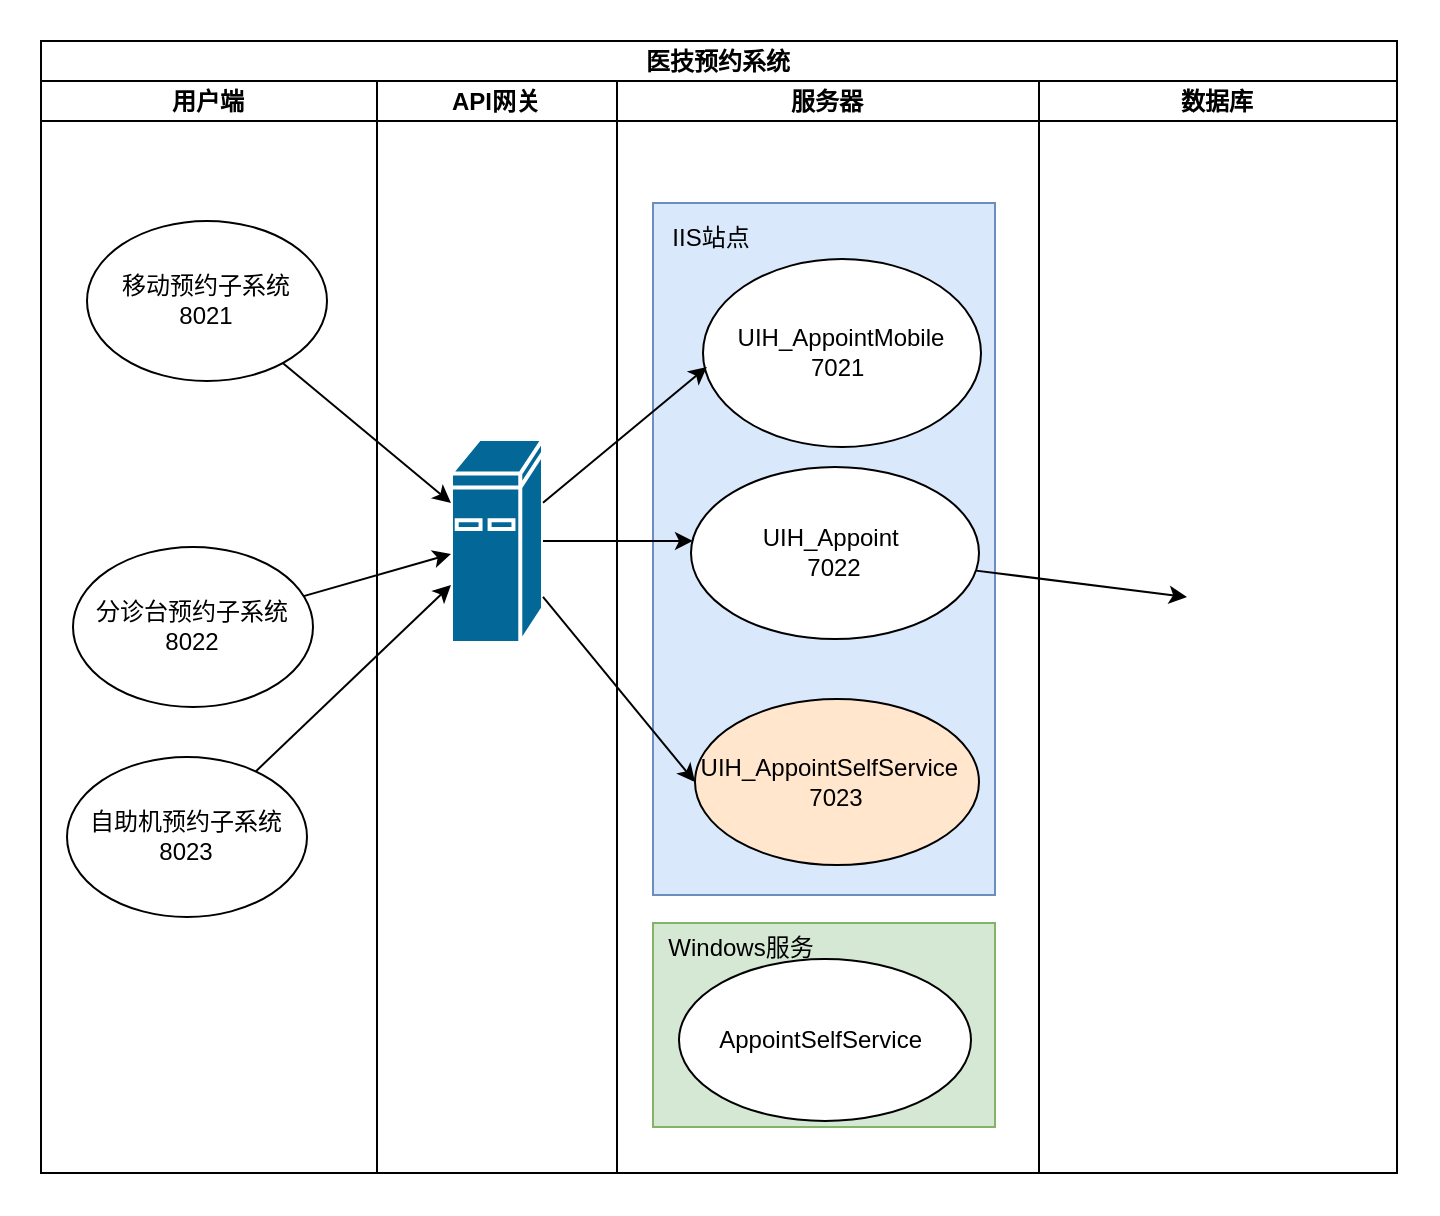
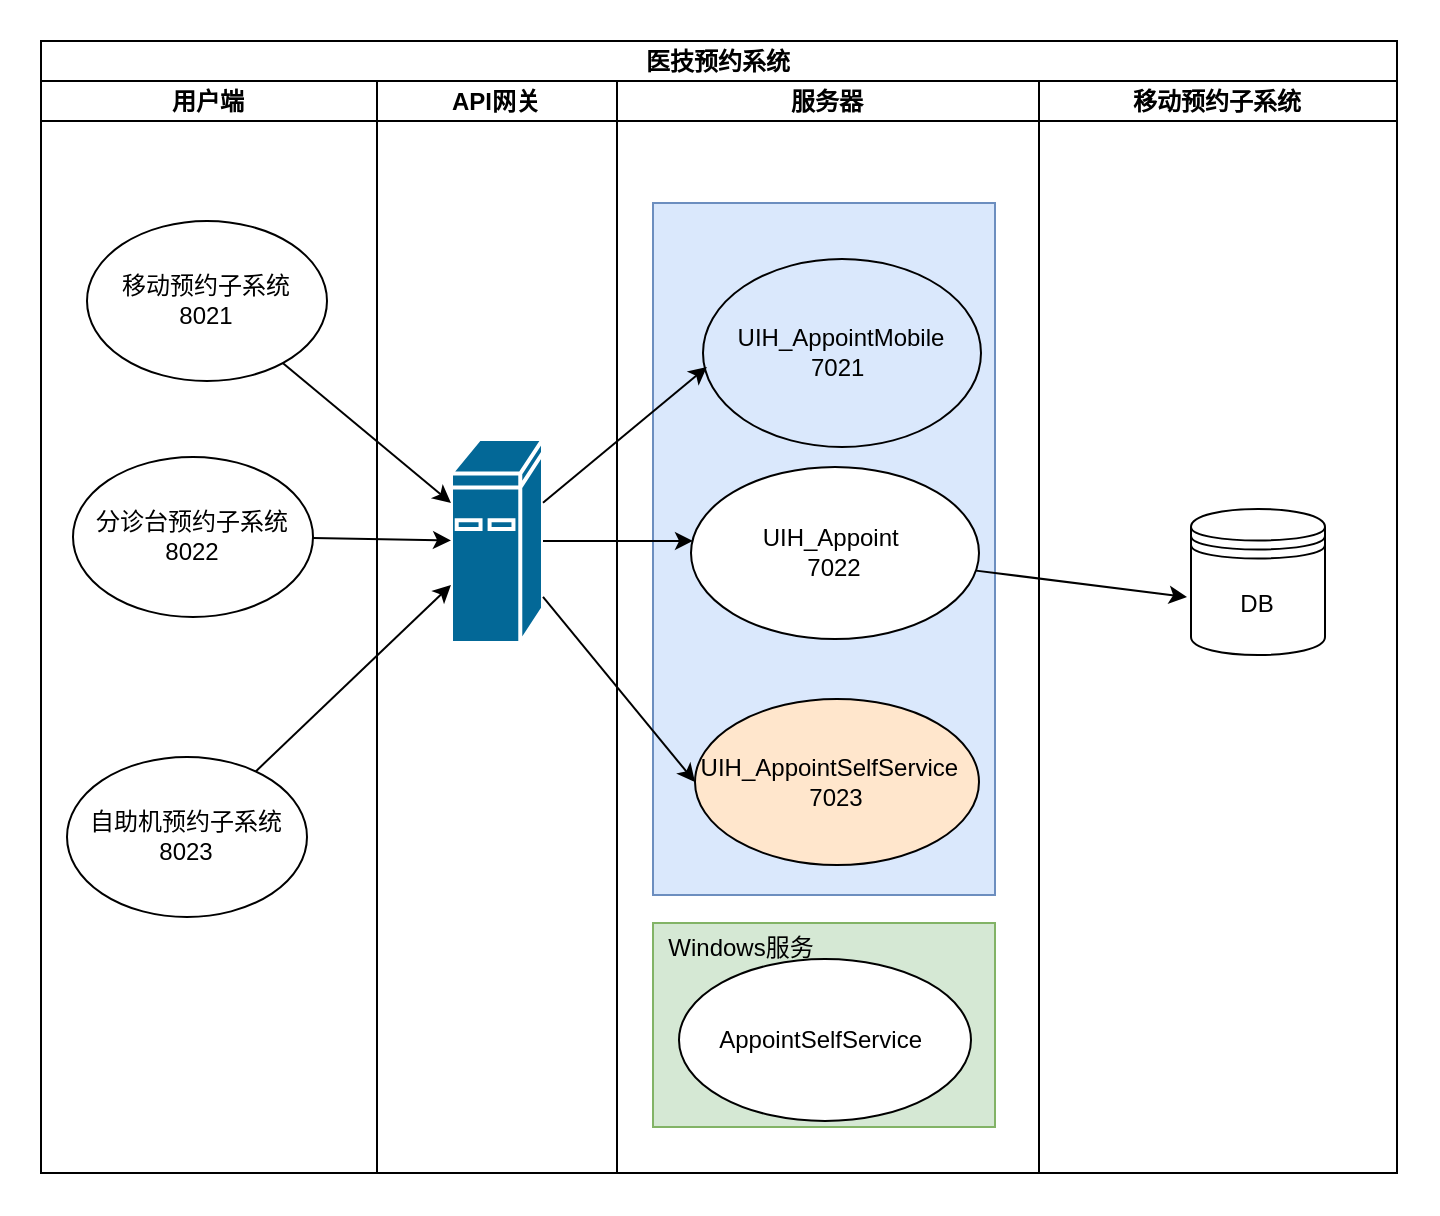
node "数据库": label "数据库" -> "移动预约子系统"
node "IIS站点": removed
node "UIH_AppointMobile 7021": fillcolor #ffffff -> #dae8fc
node "DB": added
node "分诊台预约子系统 8022": moved (193, 627) -> (193, 537)
